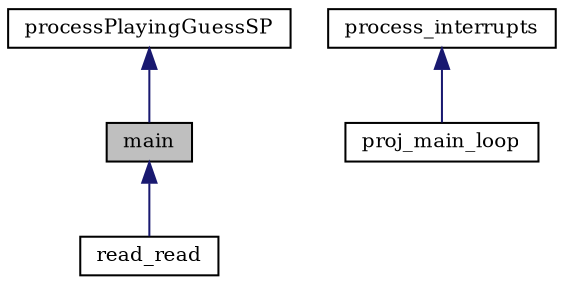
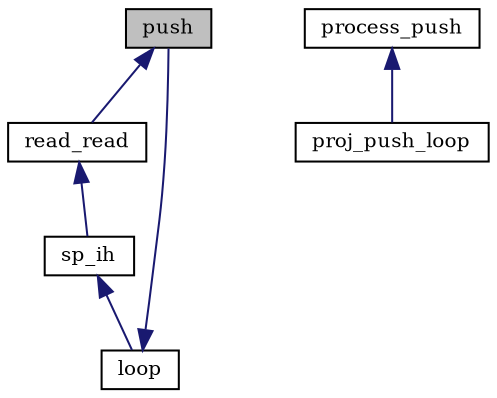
node "processPlayingGuessSP": label "processPlayingGuessSP" -> "loop"
node "process_interrupts": label "process_interrupts" -> "process_push"
node "main": label "main" -> "push"
node "proj_main_loop": label "proj_main_loop" -> "proj_push_loop"
node "sp_ih": added
